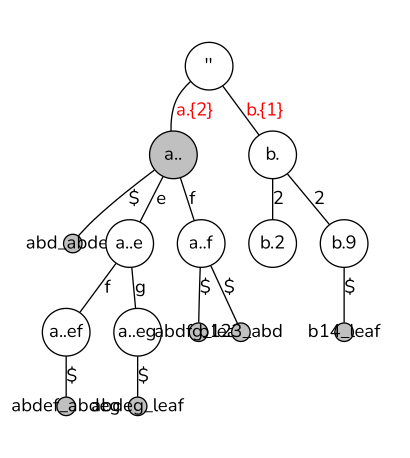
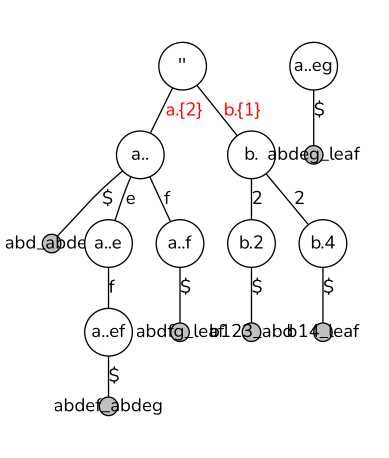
node "a..": fillcolor grey -> white
node "b.9": label "b.9" -> "b.4"
edge "a..e" -- "a..eg": removed, label "g"
edge "a..f" -- "b123_abd": now "b.2" -- "b123_abd"
